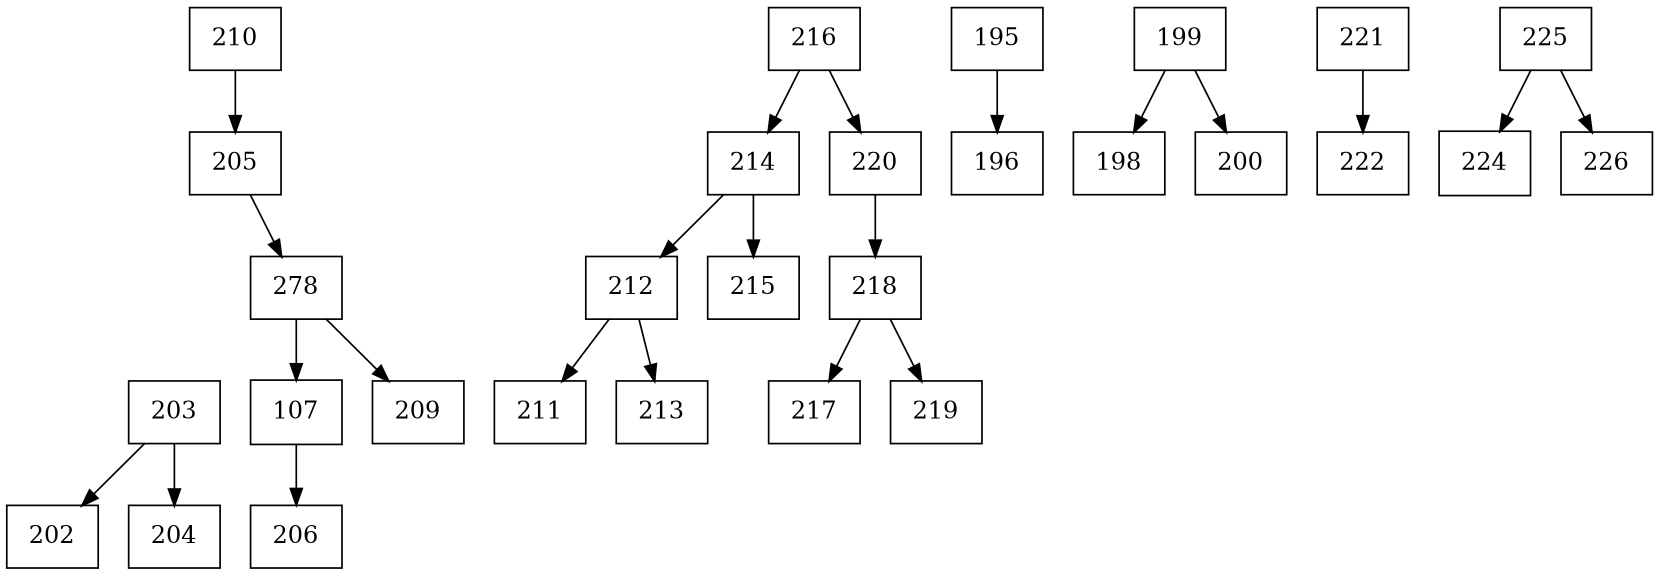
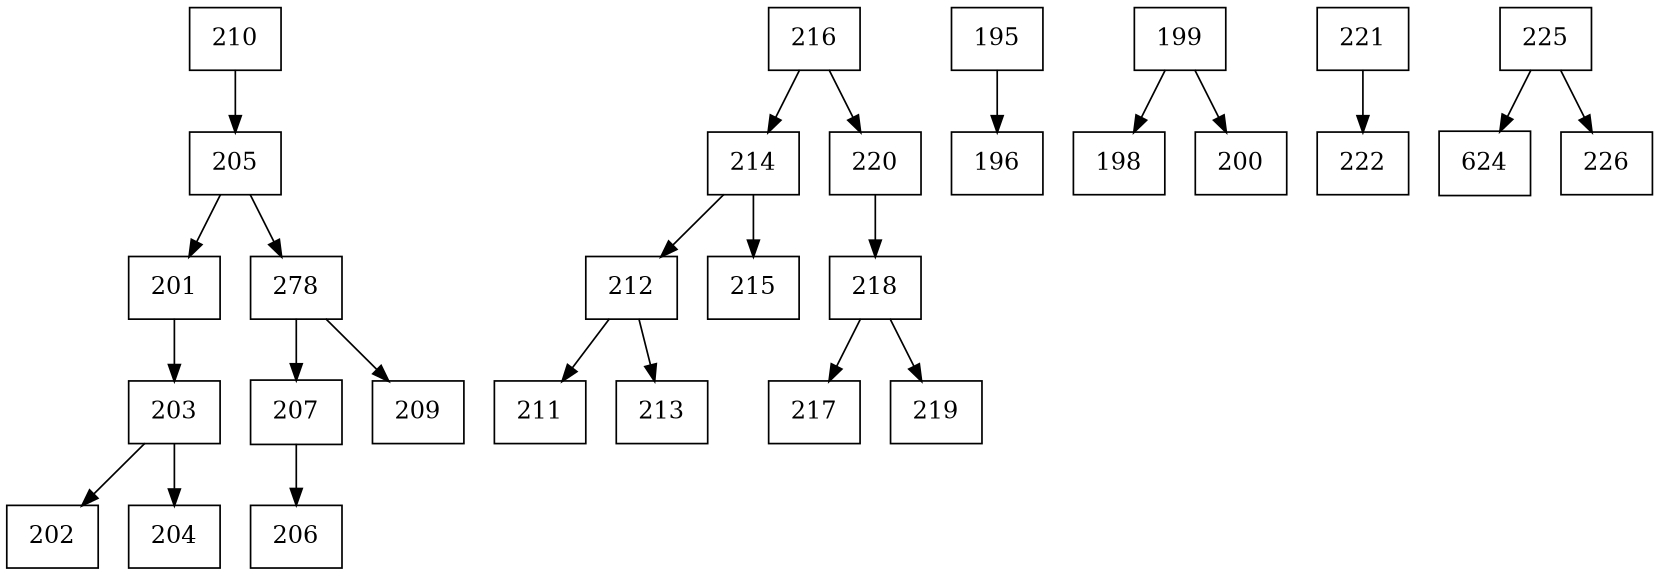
node "224": label "224" -> "624"
node "201": added
node "107": label "107" -> "207"
